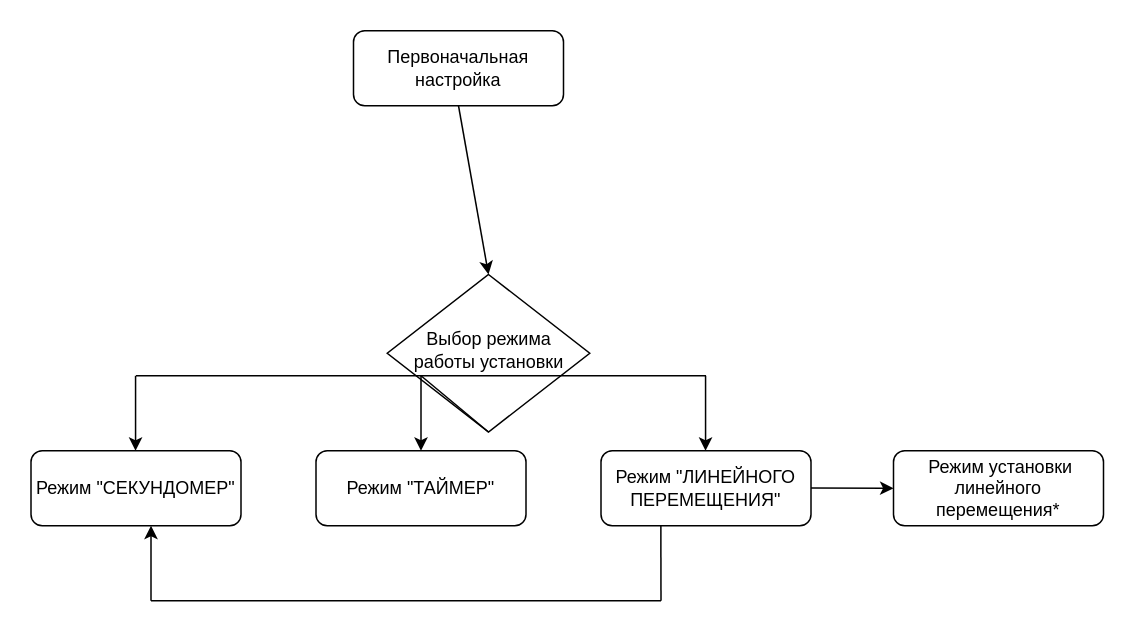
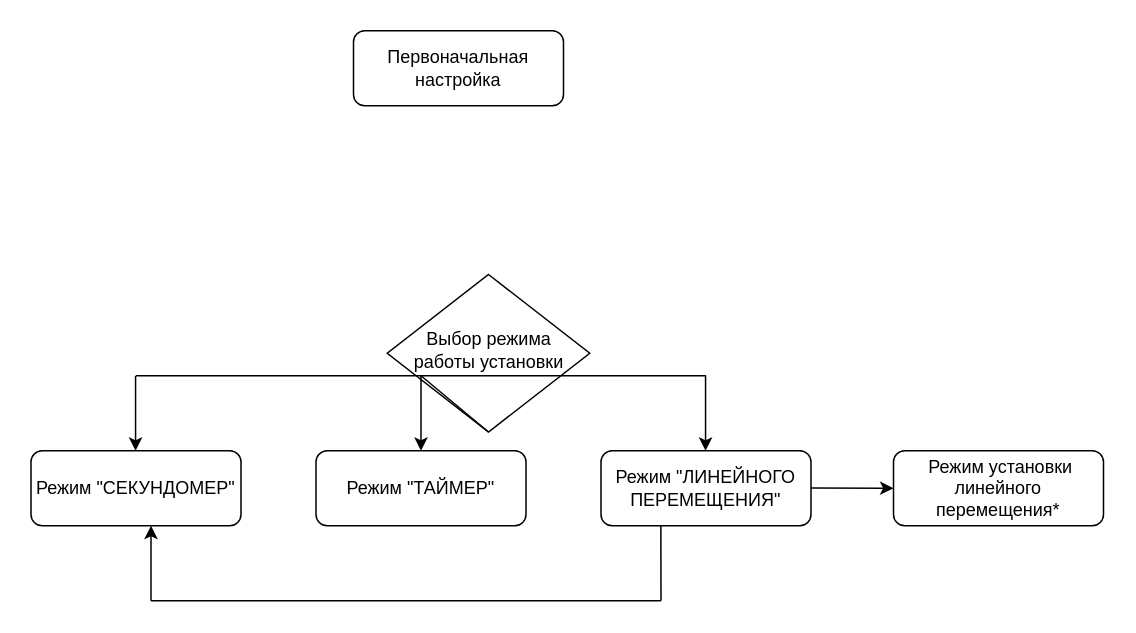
edge "Первоначальная настройка" -> "Выбор режима работы установки": removed
